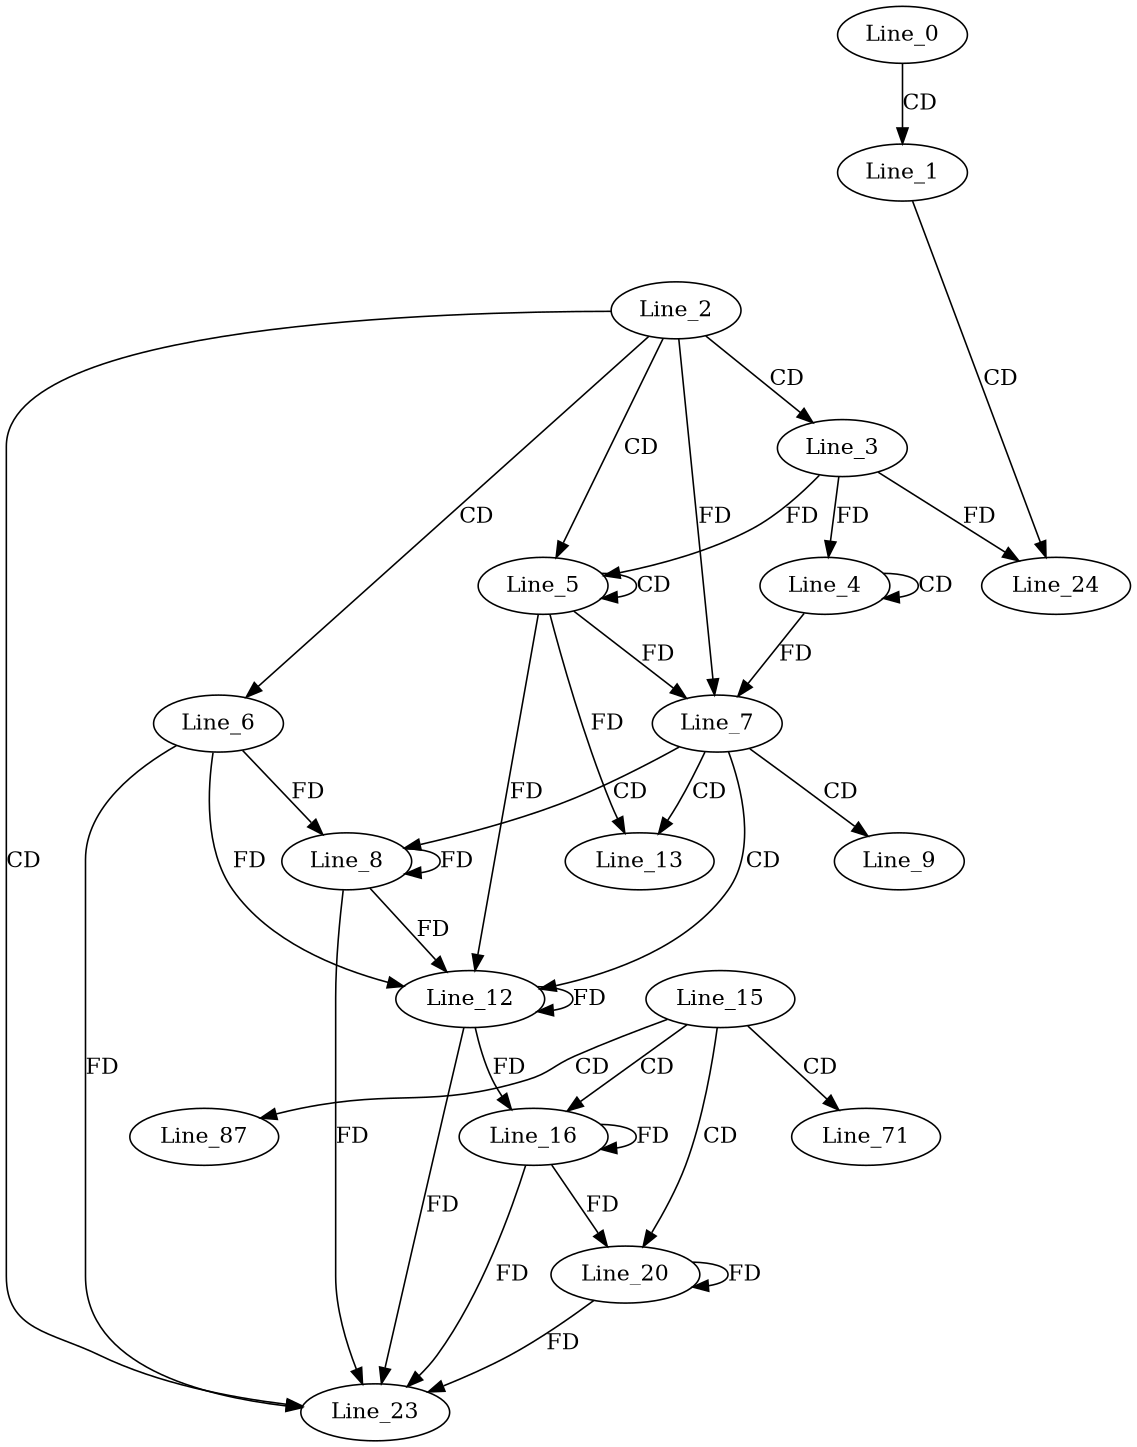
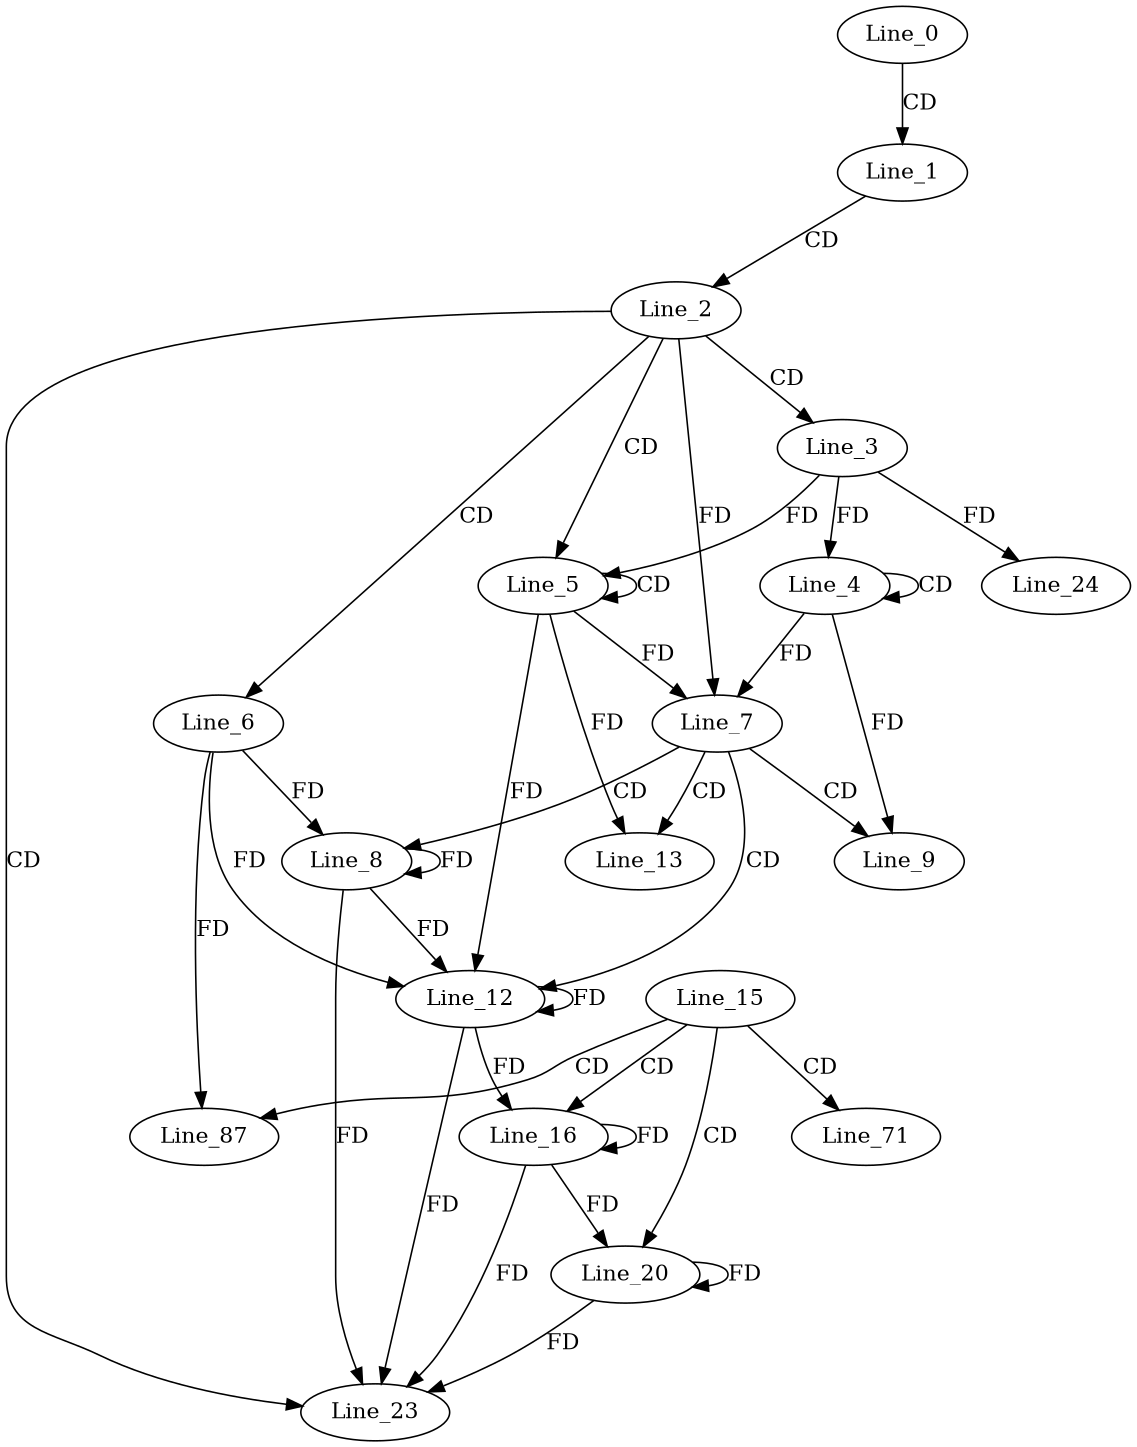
edge "Line_1" -> "Line_24": now "Line_1" -> "Line_2"
edge "Line_4" -> "Line_9": added, label "FD"
edge "Line_6" -> "Line_23": now "Line_6" -> "Line_87"
